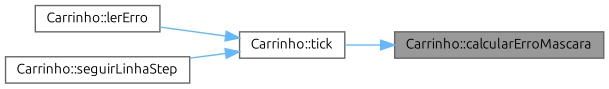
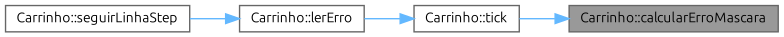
edge "Carrinho::seguirLinhaStep" -> "Carrinho::tick": now "Carrinho::seguirLinhaStep" -> "Carrinho::lerErro"
